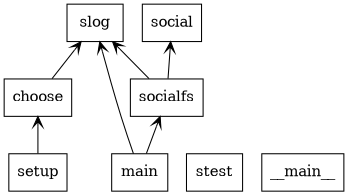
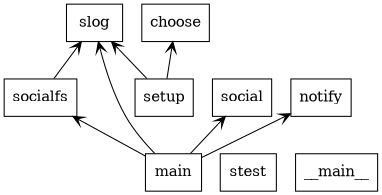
edge "choose" -> "slog": now "setup" -> "slog"
edge "socialfs" -> "social": now "main" -> "social"
node "notify": added
